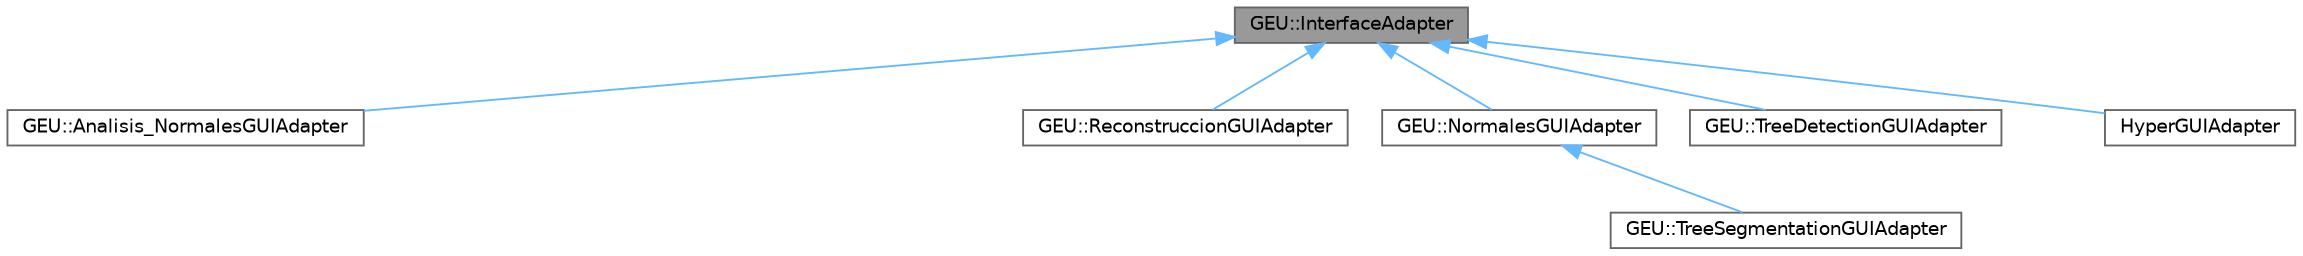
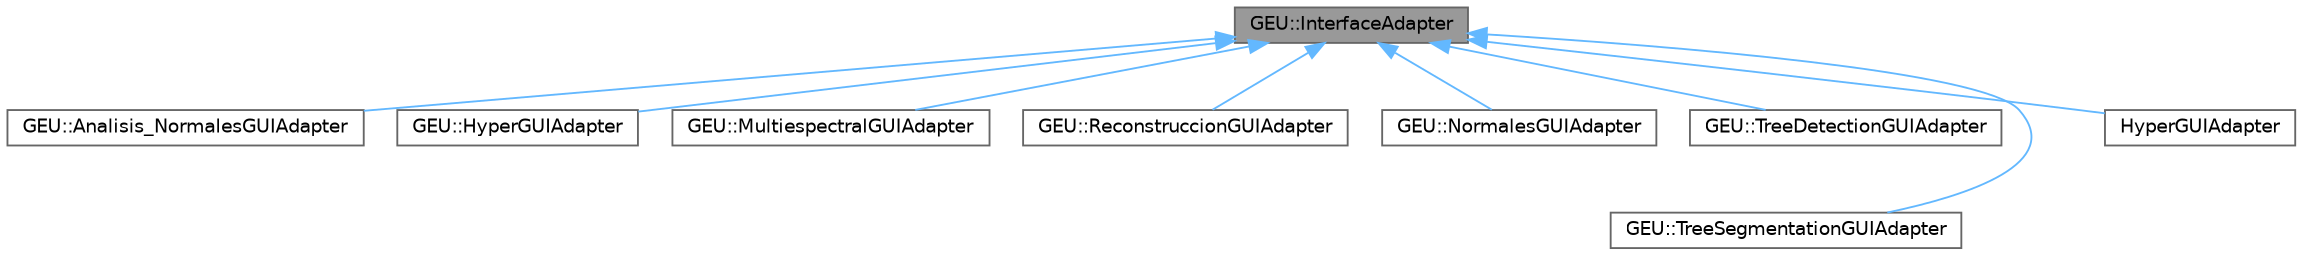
node "GEU::HyperGUIAdapter": added
node "GEU::MultiespectralGUIAdapter": added
edge "GEU::TreeSegmentationGUIAdapter" -> "GEU::NormalesGUIAdapter": now "GEU::TreeSegmentationGUIAdapter" -> "GEU::InterfaceAdapter"
